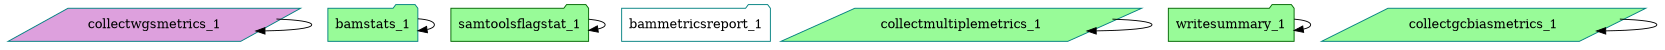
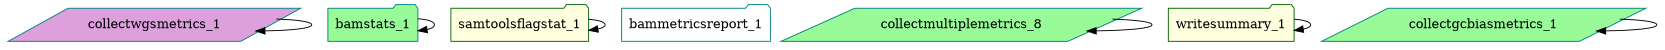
node "samtoolsflagstat_1": fillcolor palegreen -> lightyellow
node "collectmultiplemetrics_1": label "collectmultiplemetrics_1" -> "collectmultiplemetrics_8"
node "writesummary_1": fillcolor palegreen -> lightyellow
